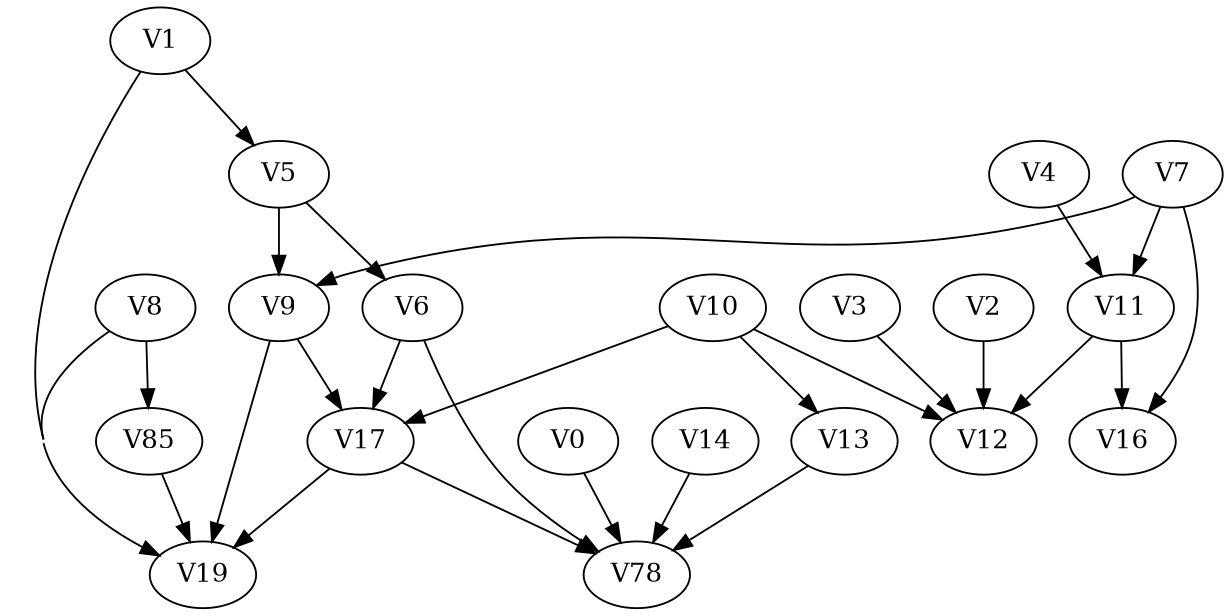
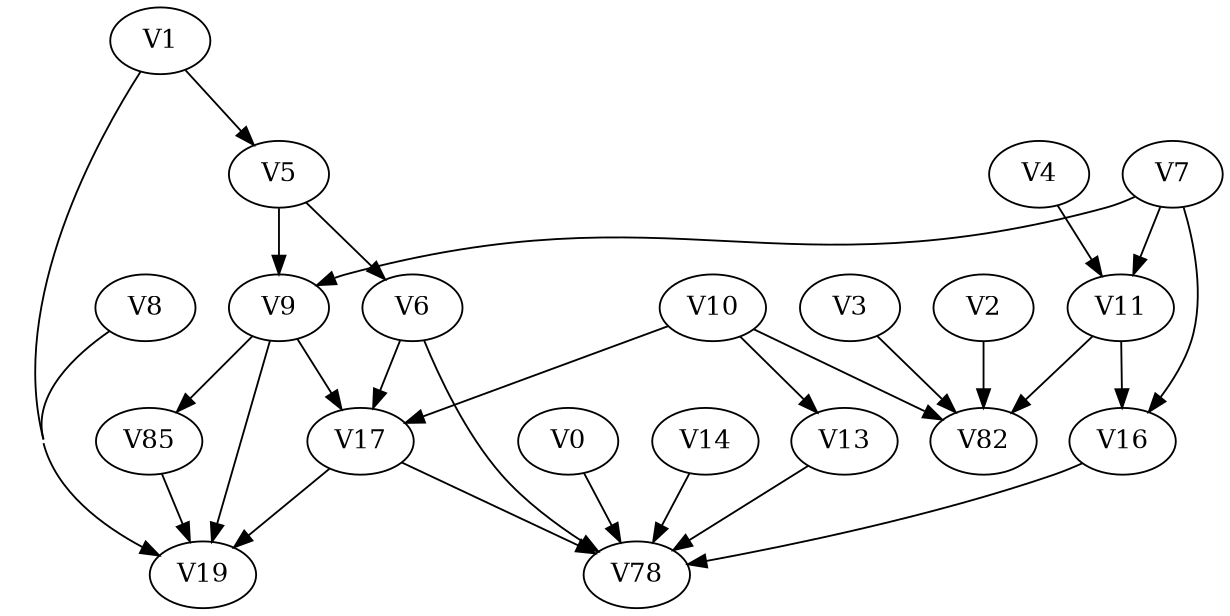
edge "V8" -> "V85": now "V9" -> "V85"
node "V12": label "V12" -> "V82"
edge "V16" -> "V78": added
